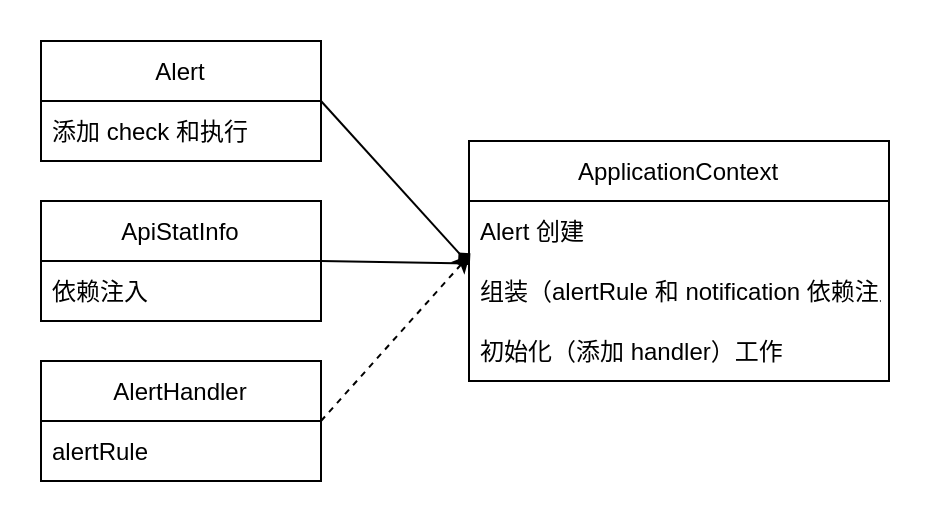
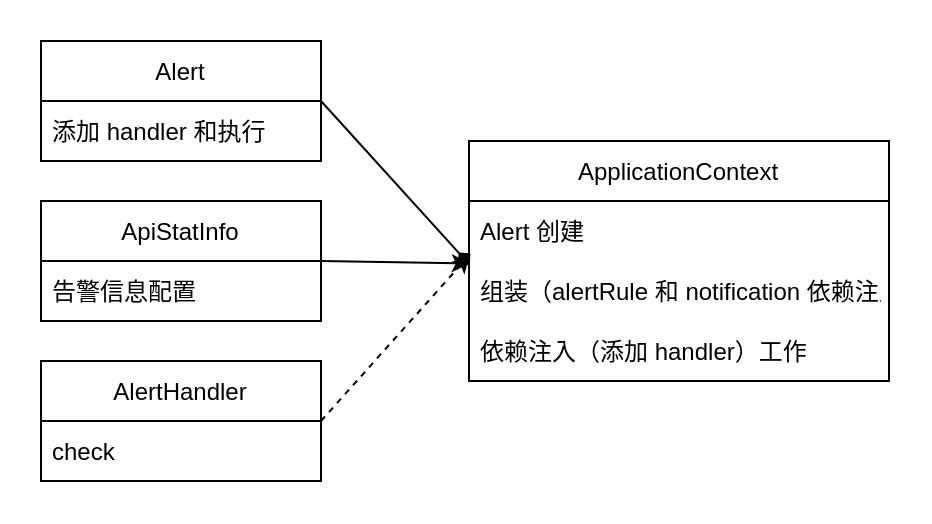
node "添加 check 和执行": label "添加 check 和执行" -> "添加 handler 和执行"
edge "ApiStatInfo" -- "组装（alertRule 和 notification 依赖注入": arrowhead none -> classic
node "依赖注入": label "依赖注入" -> "告警信息配置"
node "初始化（添加 handler）工作": label "初始化（添加 handler）工作" -> "依赖注入（添加 handler）工作"
node "alertRule": label "alertRule" -> "check"
